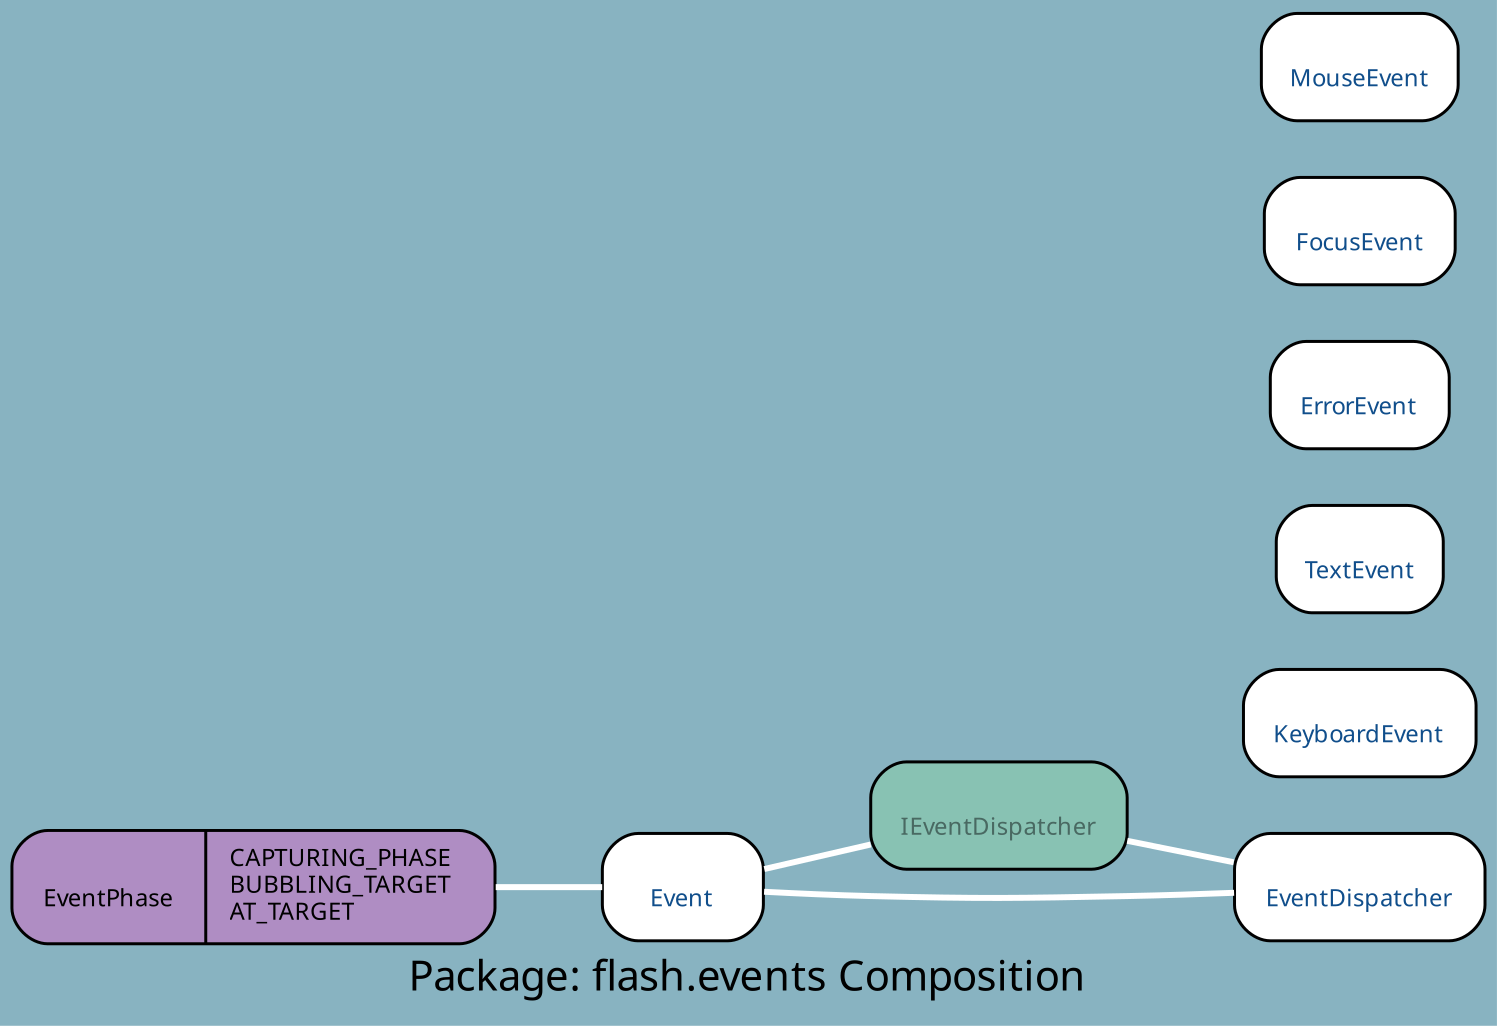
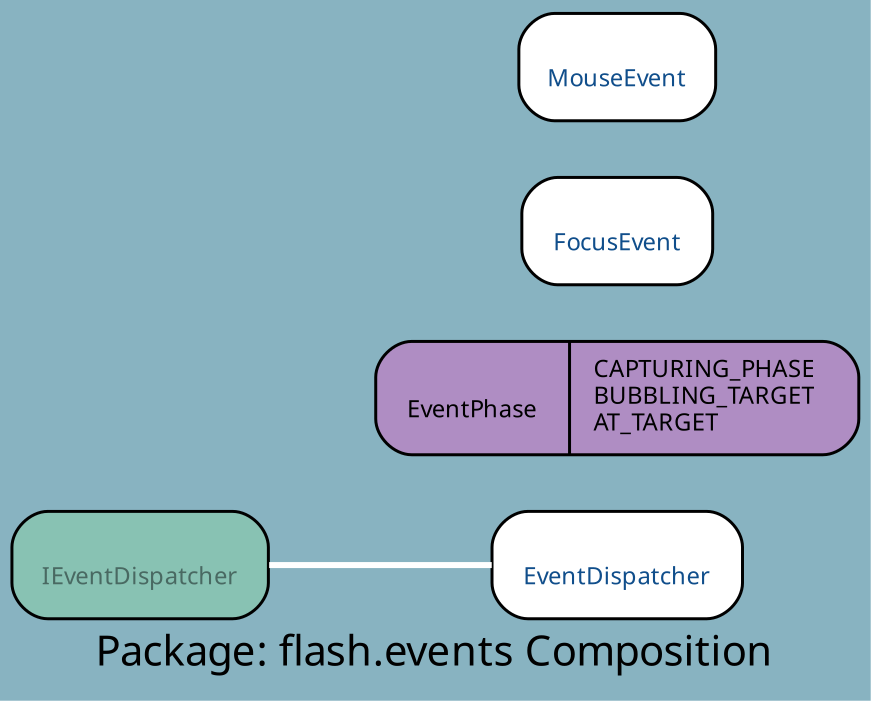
node "ErrorEvent": removed
node "TextEvent": removed
node "KeyboardEvent": removed
node "Event": removed
